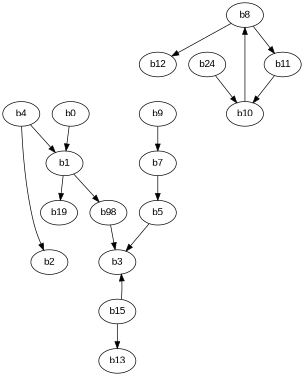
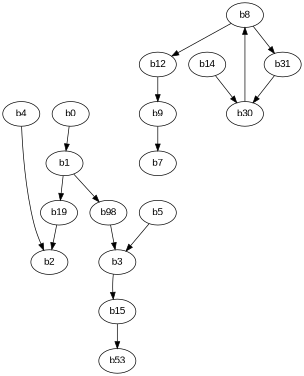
node "b24": label "b24" -> "b14"
node "b11": label "b11" -> "b31"
edge "b12" -> "b9": added
node "b10": label "b10" -> "b30"
edge "b4" -> "b1": removed
edge "b7" -> "b5": removed
edge "b19" -> "b2": added
edge "b15" -> "b3": reversed
node "b13": label "b13" -> "b53"
